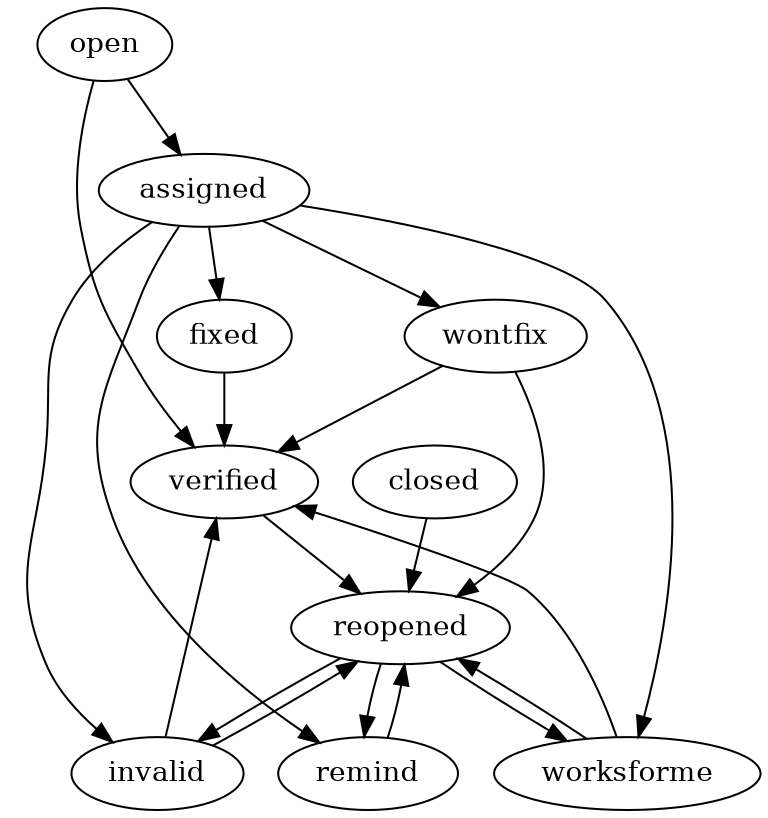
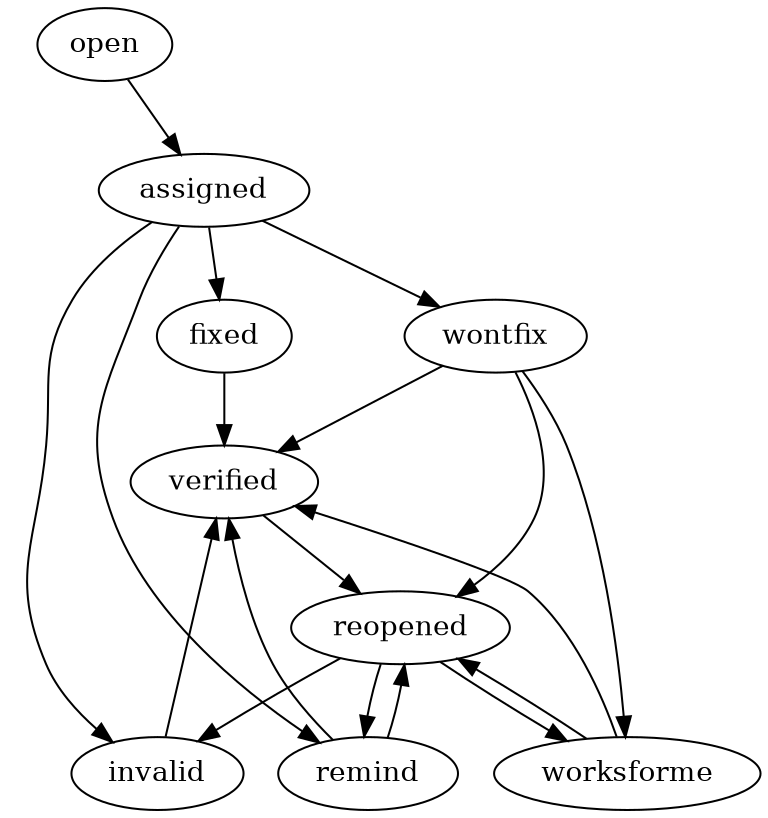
edge "open" -> "verified": now "remind" -> "verified"
edge "assigned" -> "worksforme": now "wontfix" -> "worksforme"
node "closed": removed
edge "invalid" -> "reopened": removed
